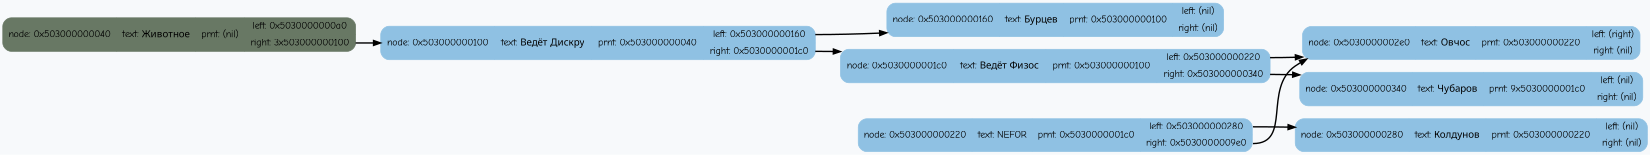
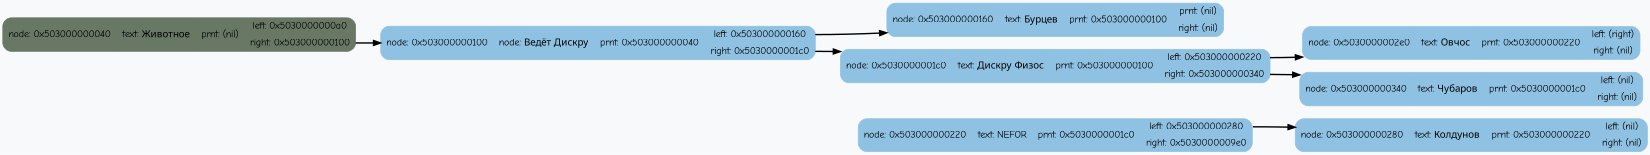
node "node: 0x503000000160": text "left: (nil)" -> "prnt: (nil)"
node "node: 0x503000000040": text "right: 3x503000000100" -> "right: 0x503000000100"
node "node: 0x503000000100": text "text: Ведёт Дискру" -> "node: Ведёт Дискру"
node "node: 0x5030000001c0": text "text: Ведёт Физос" -> "text: Дискру Физос"
node "node: 0x503000000340": text "prnt: 9x5030000001c0" -> "prnt: 0x5030000001c0"
edge "node: 0x503000000220" -> "node: 0x5030000002e0": removed
